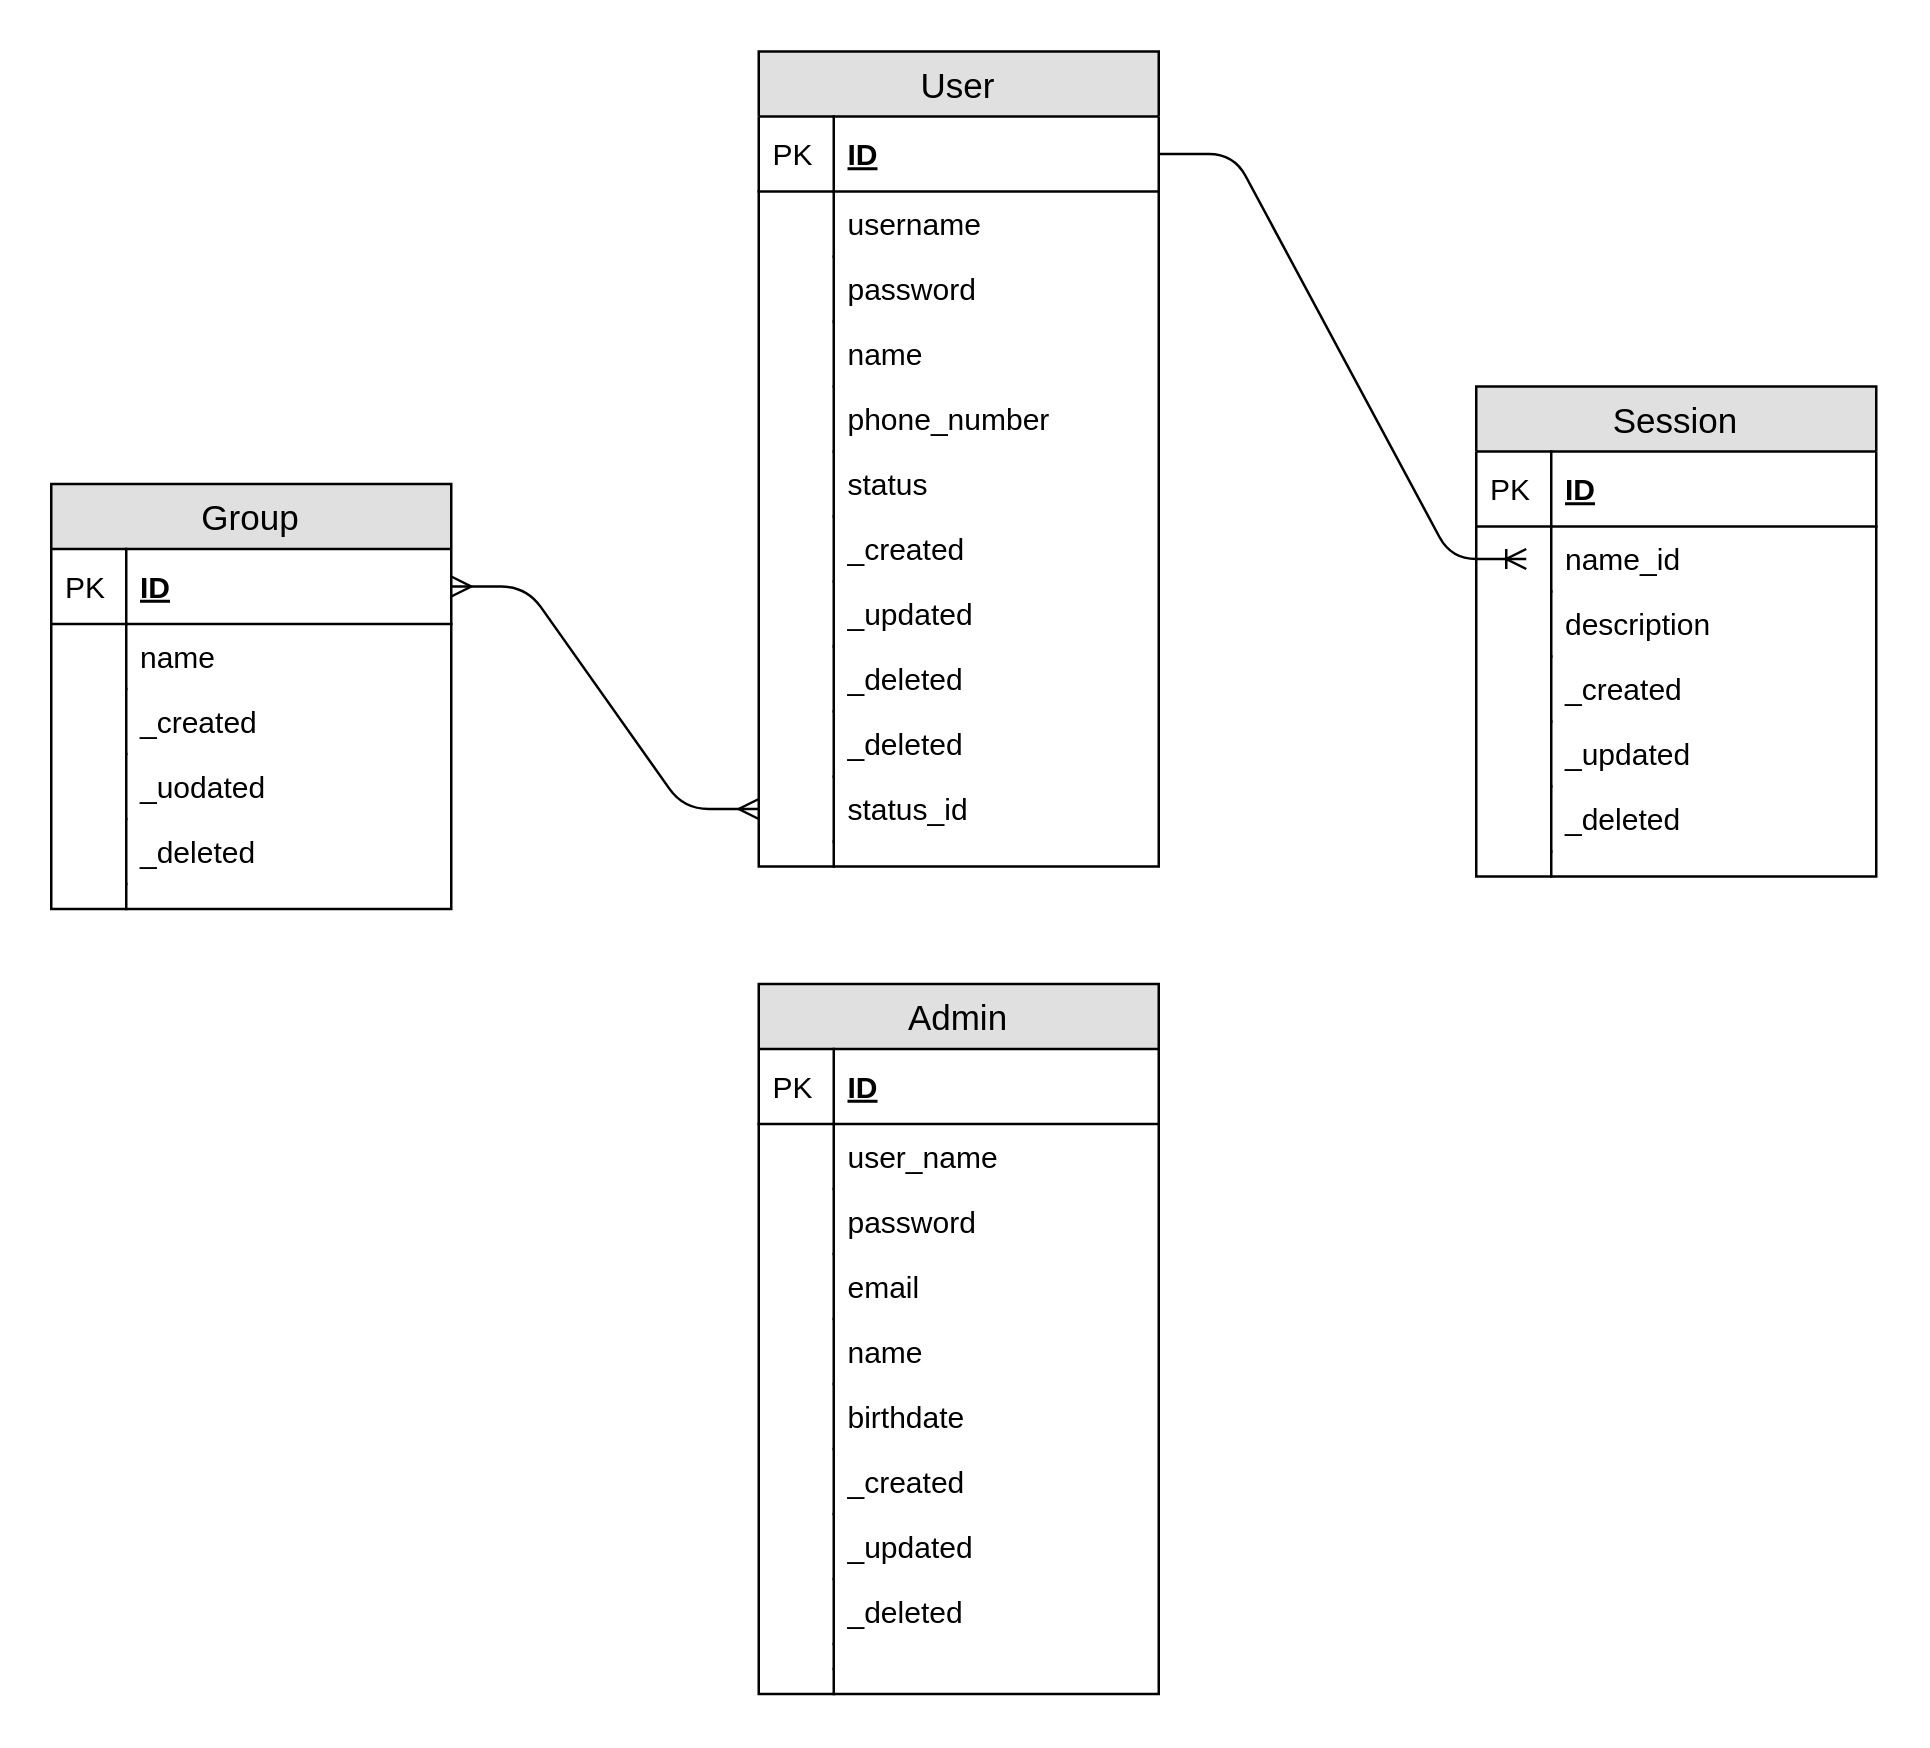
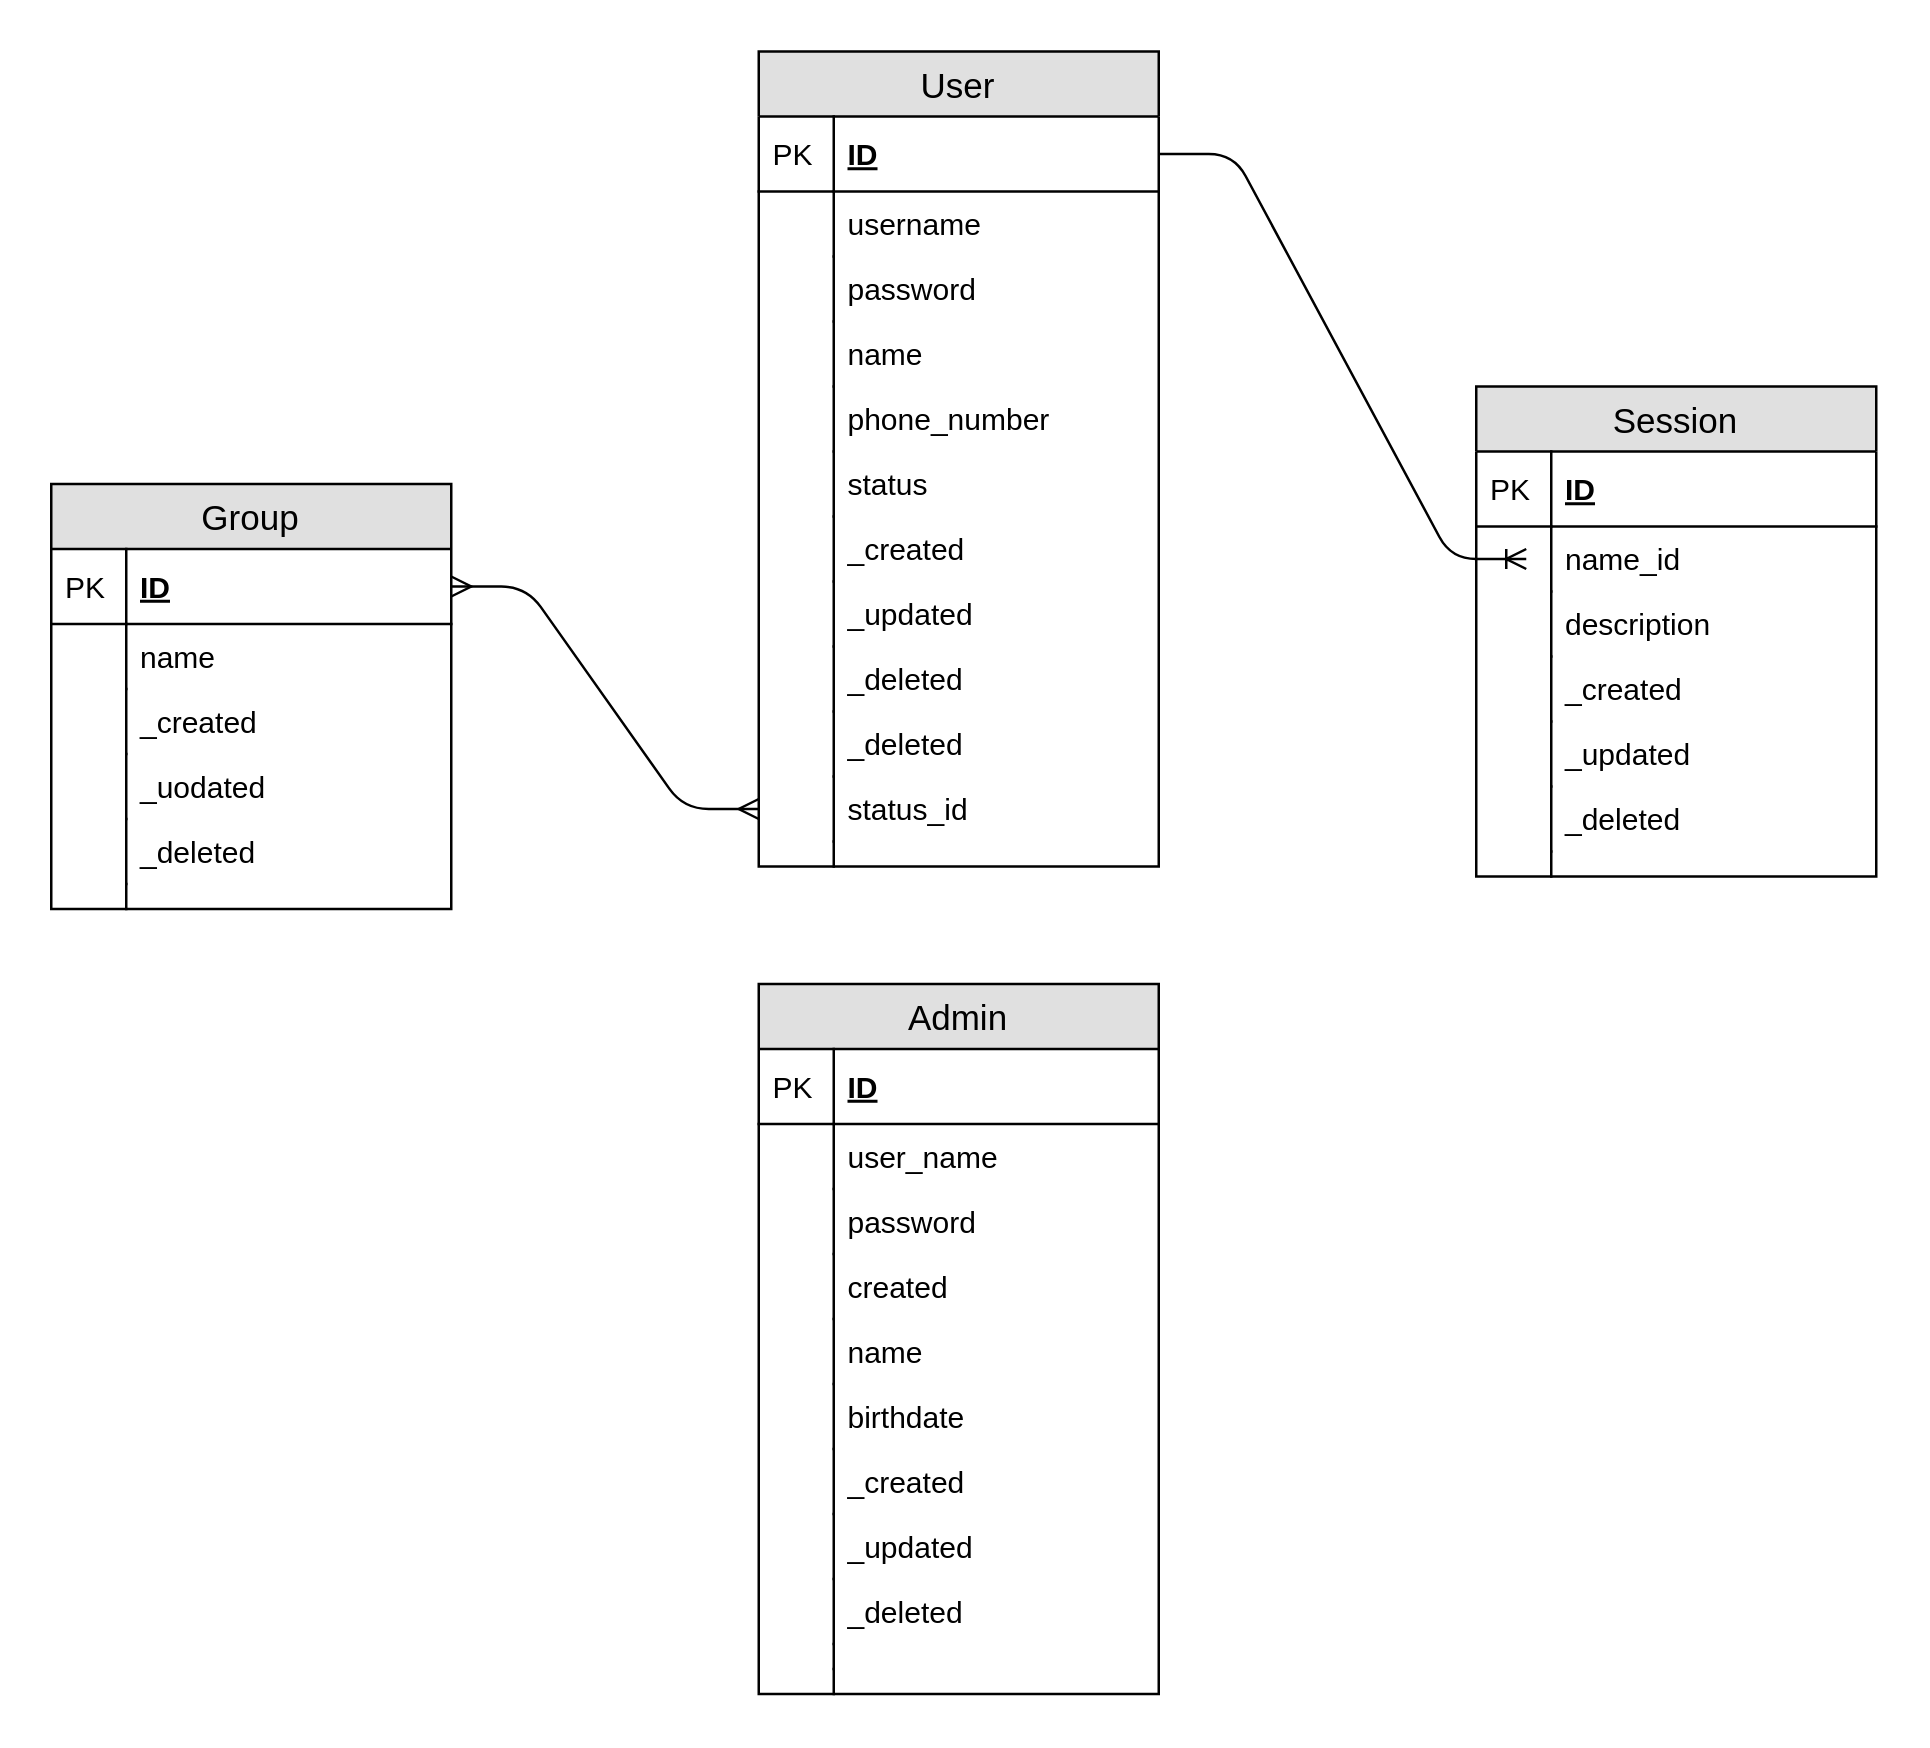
node "email": label "email" -> "created"
